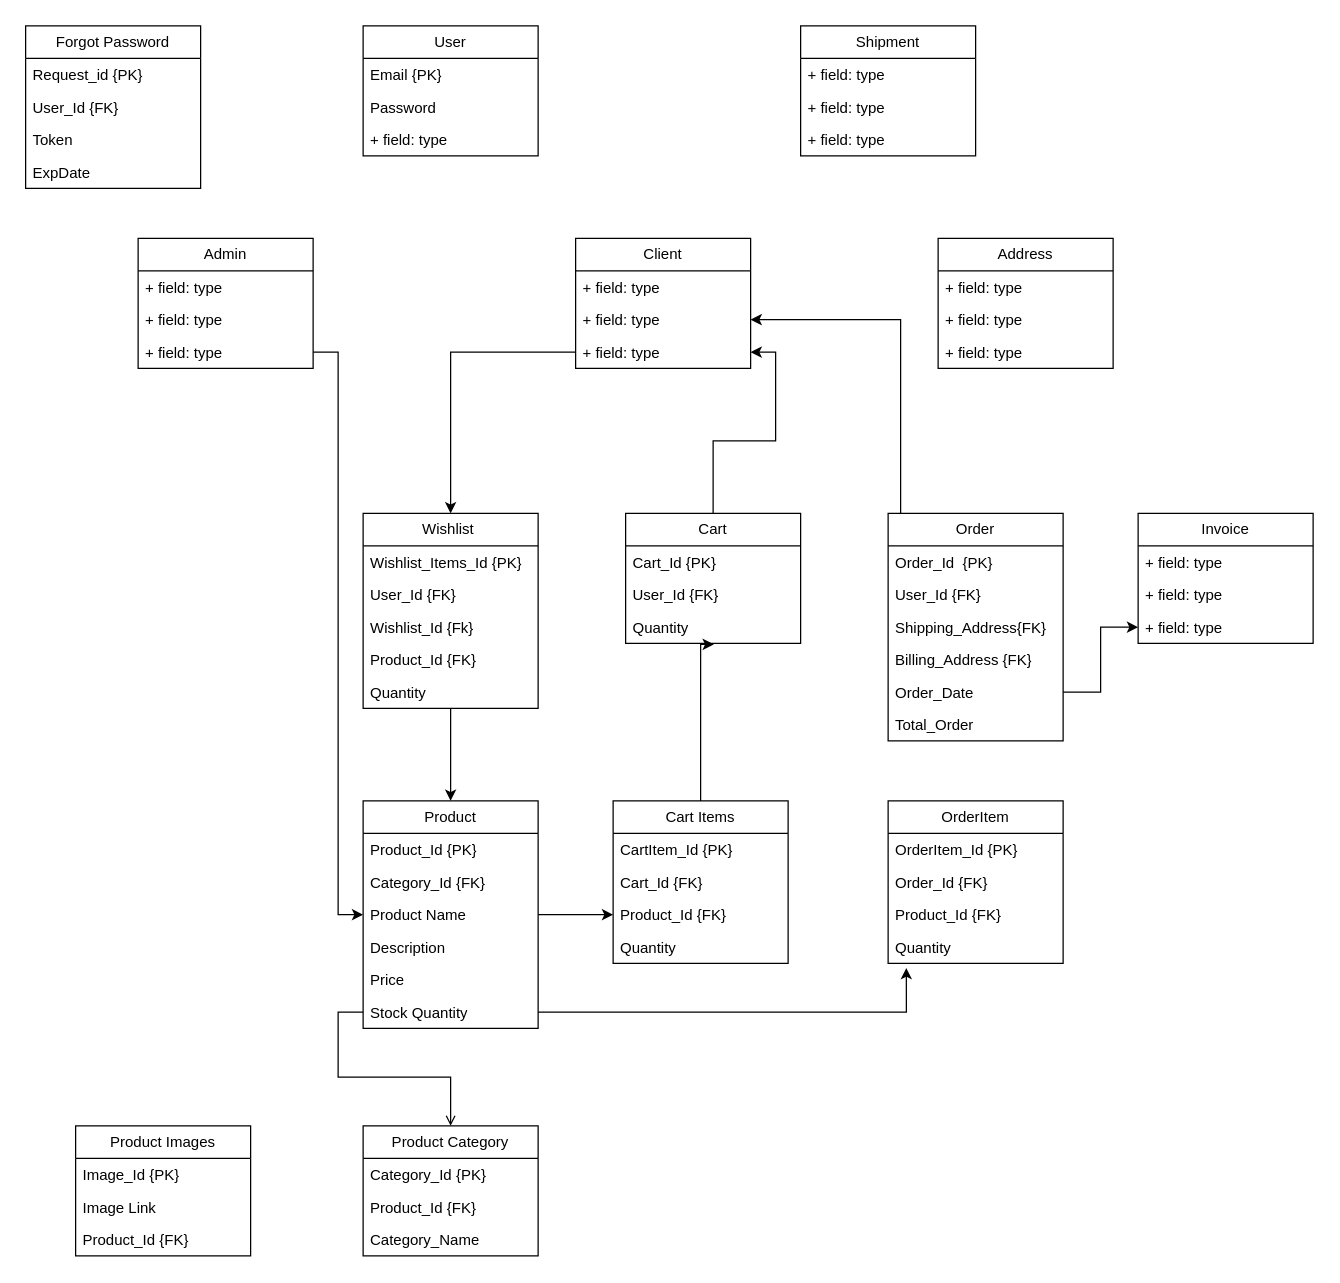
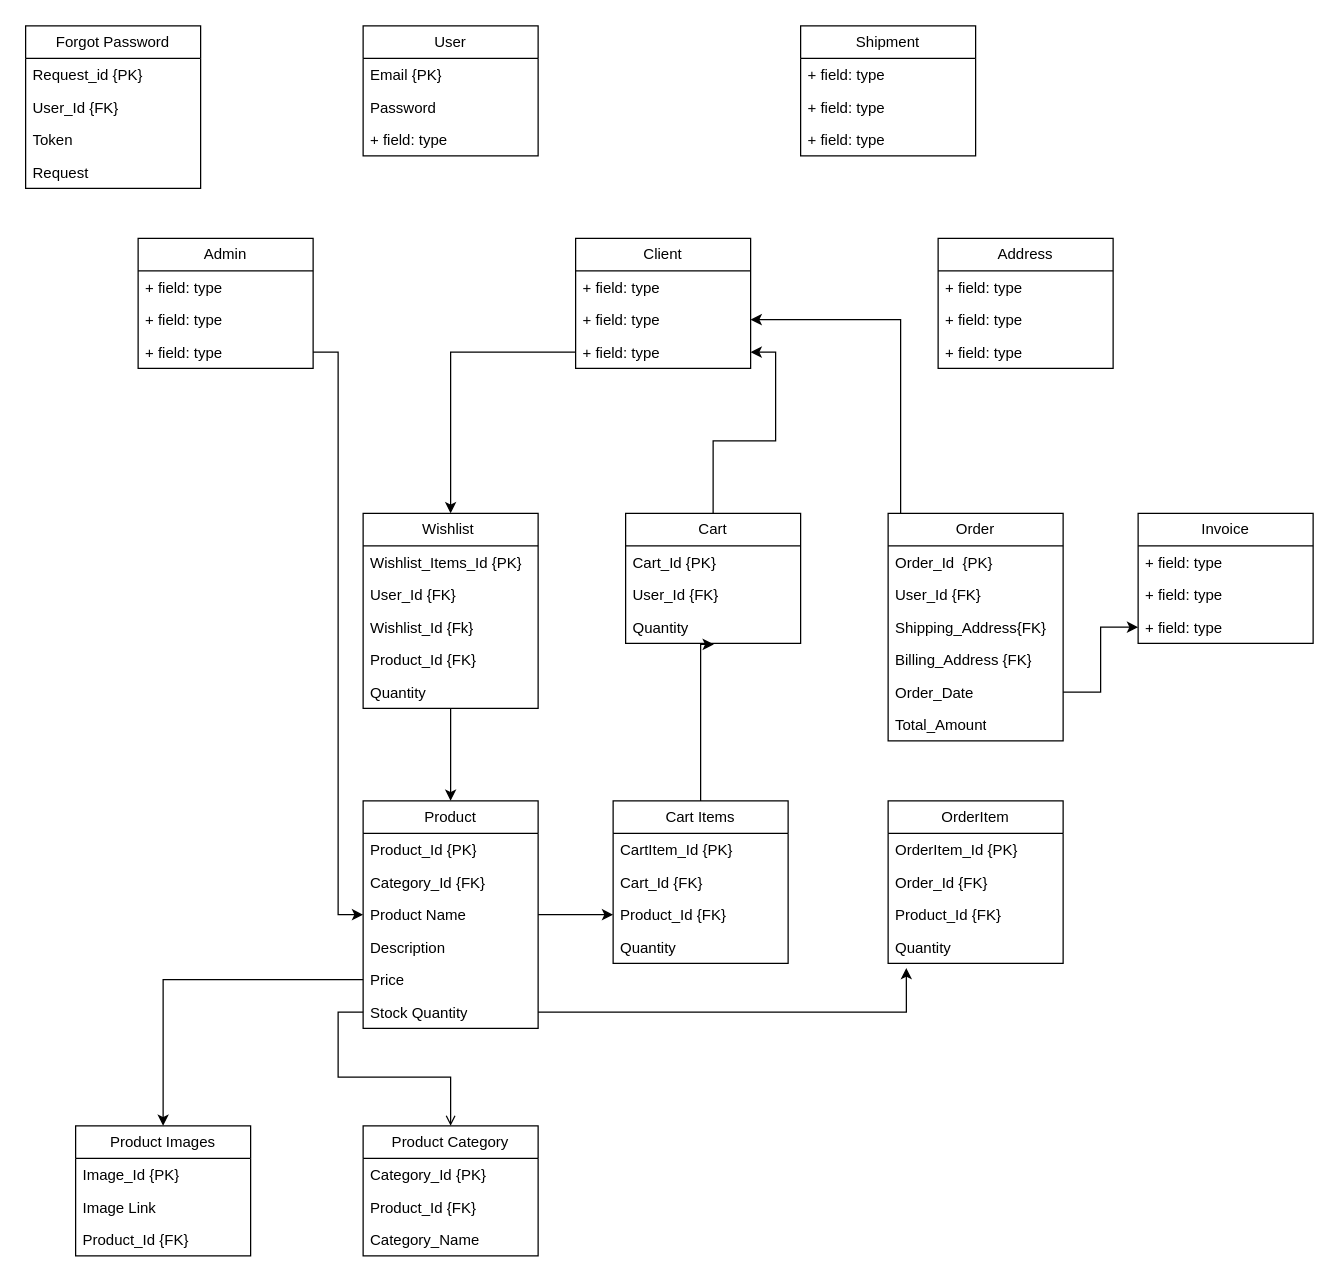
node "ExpDate": label "ExpDate" -> "Request"
node "Total_Order": label "Total_Order" -> "Total_Amount"
edge "Price" -> "Product Images": added
